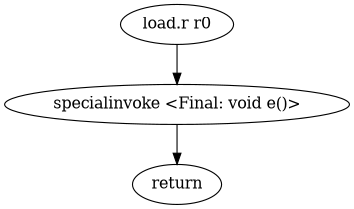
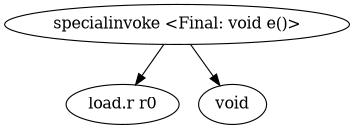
edge "load.r r0" -> "specialinvoke <Final: void e()>": reversed
node "return": label "return" -> "void"
